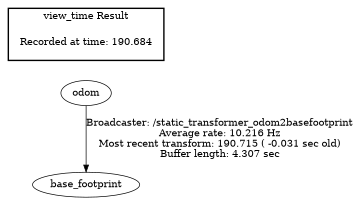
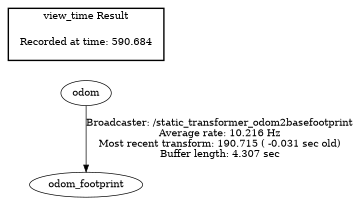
node "Recorded at time: 190.684": label "Recorded at time: 190.684" -> "Recorded at time: 590.684"
node "base_footprint": label "base_footprint" -> "odom_footprint"
